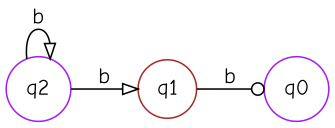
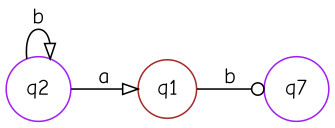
edge "q2" -> "q1": label "b" -> "a"
node "q0": label "q0" -> "q7"
